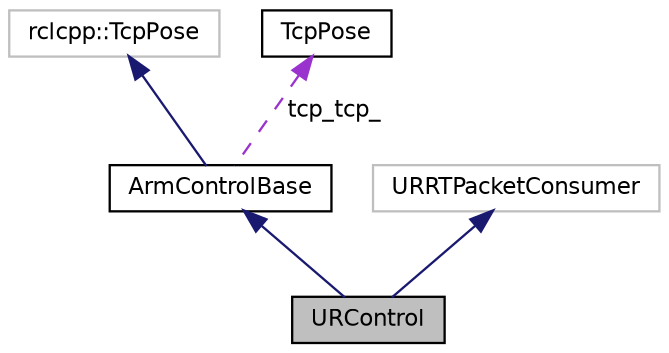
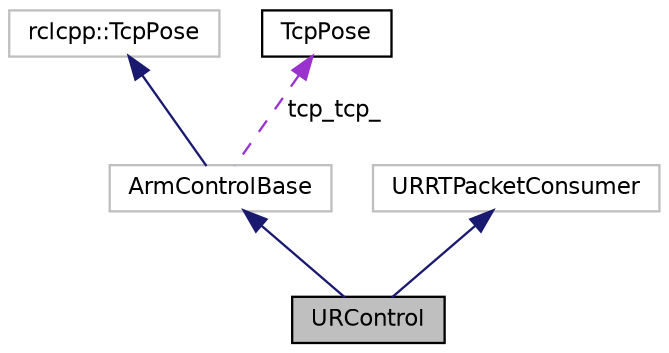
node "ArmControlBase": color black -> grey75
